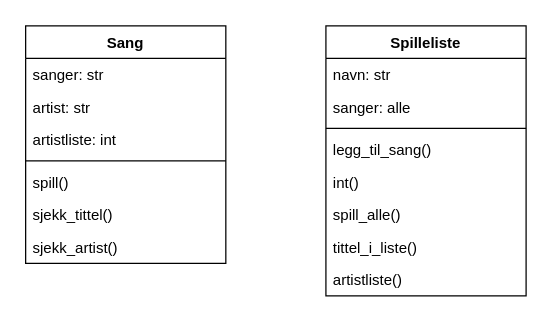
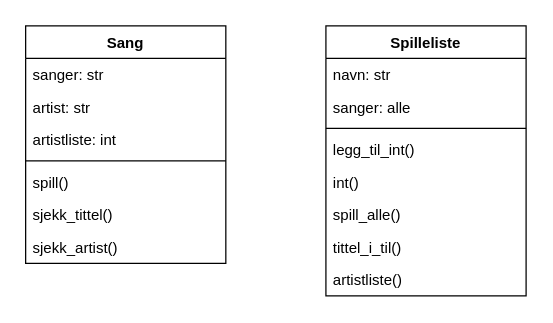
node "legg_til_sang()": label "legg_til_sang()" -> "legg_til_int()"
node "tittel_i_liste()": label "tittel_i_liste()" -> "tittel_i_til()"
